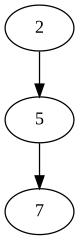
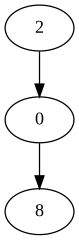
node "5": label "5" -> "0"
node "7": label "7" -> "8"
